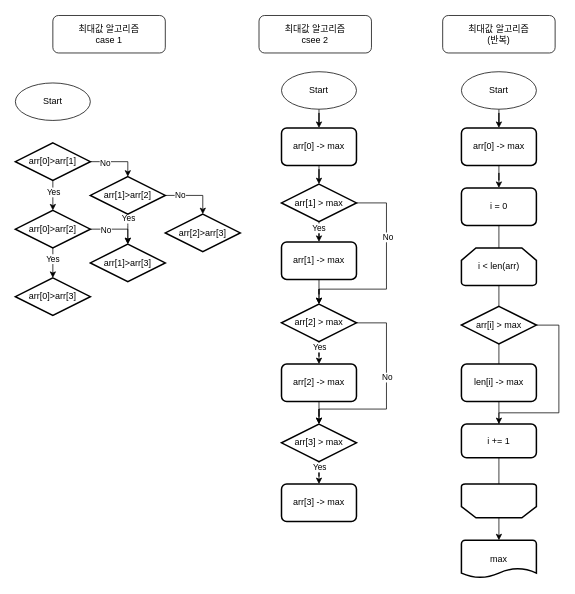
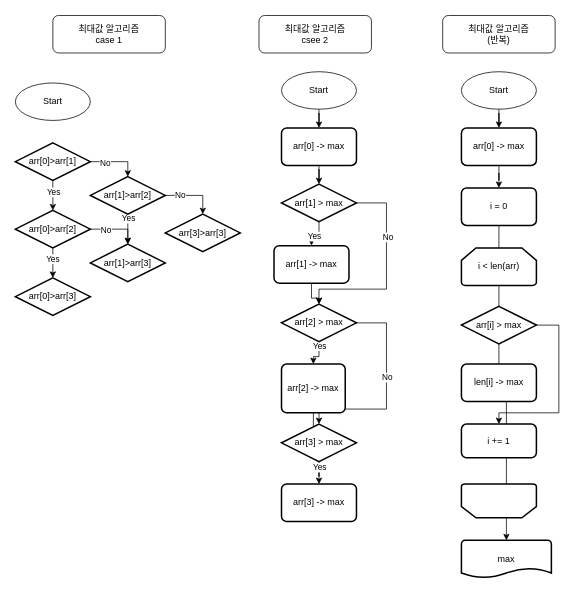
node "arr[2]>arr[3]": label "arr[2]>arr[3]" -> "arr[3]>arr[3]"
node "arr[1] -> max": moved (319, 261) -> (312, 264)
node "arr[2] -> max": size 75x38 -> 64x49
node "max": size 75x38 -> 90x38
